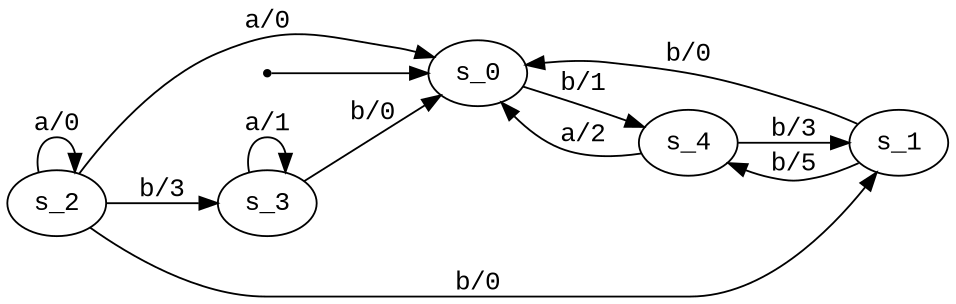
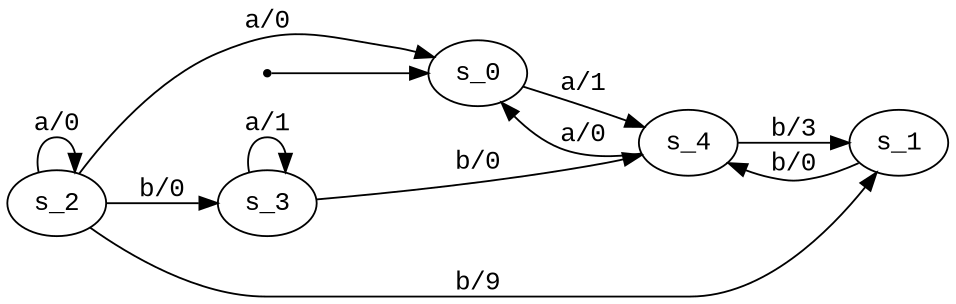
edge "s_1" -> "s_0": removed, label "b/0"
edge "s_0" -> "s_4": label "b/1" -> "a/1"
edge "s_4" -> "s_0": label "a/2" -> "a/0"
edge "s_3" -> "s_0": now "s_3" -> "s_4"
edge "s_1" -> "s_4": label "b/5" -> "b/0"
edge "s_2" -> "s_3": label "b/3" -> "b/0"
edge "s_2" -> "s_1": label "b/0" -> "b/9"
